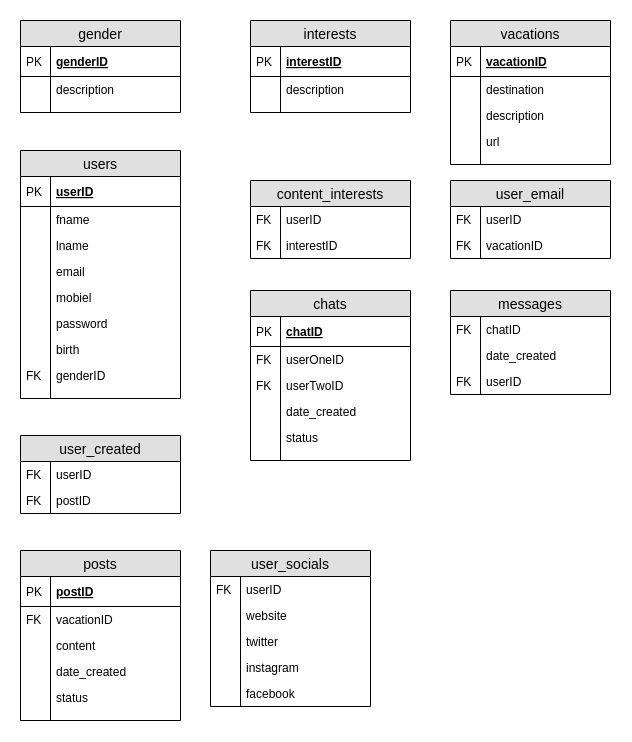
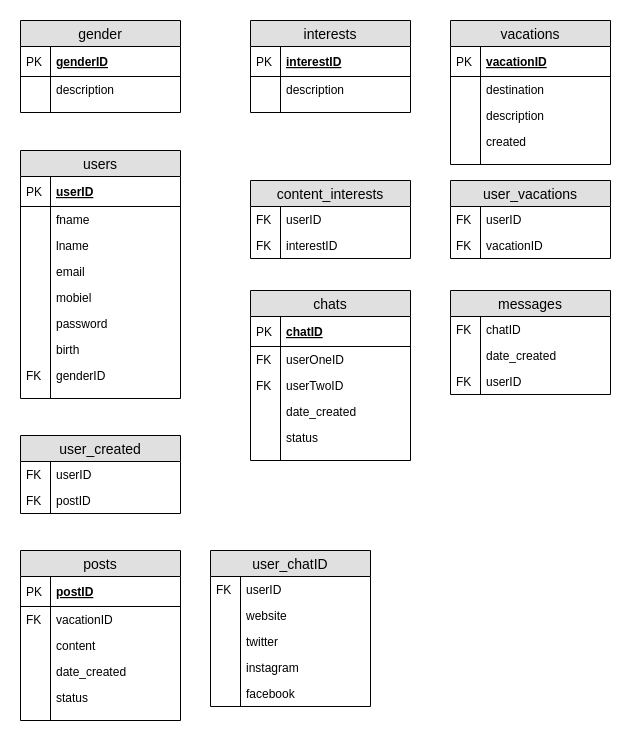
node "url": label "url" -> "created"
node "user_email": label "user_email" -> "user_vacations"
node "user_socials": label "user_socials" -> "user_chatID"
